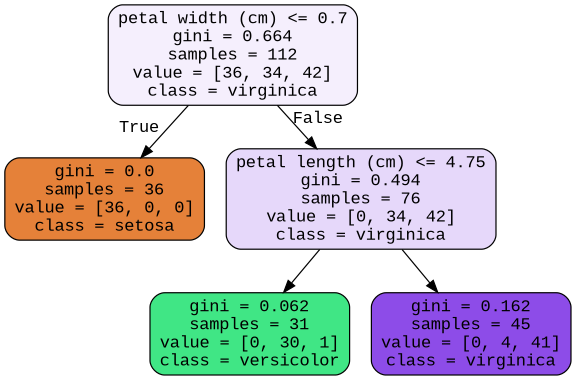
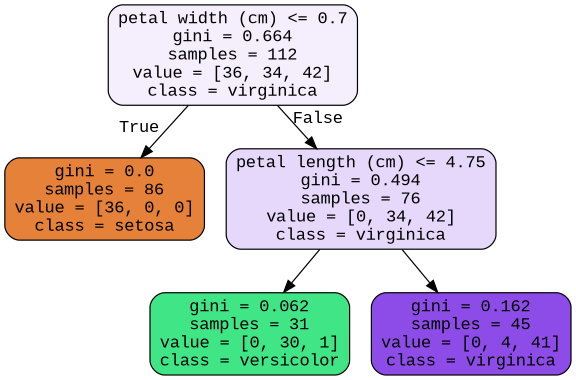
node "gini = 0.0 samples = 36 value = [36, 0, 0] class = setosa": label "gini = 0.0 samples = 36 value = [36, 0, 0] class = setosa" -> "gini = 0.0 samples = 86 value = [36, 0, 0] class = setosa"
